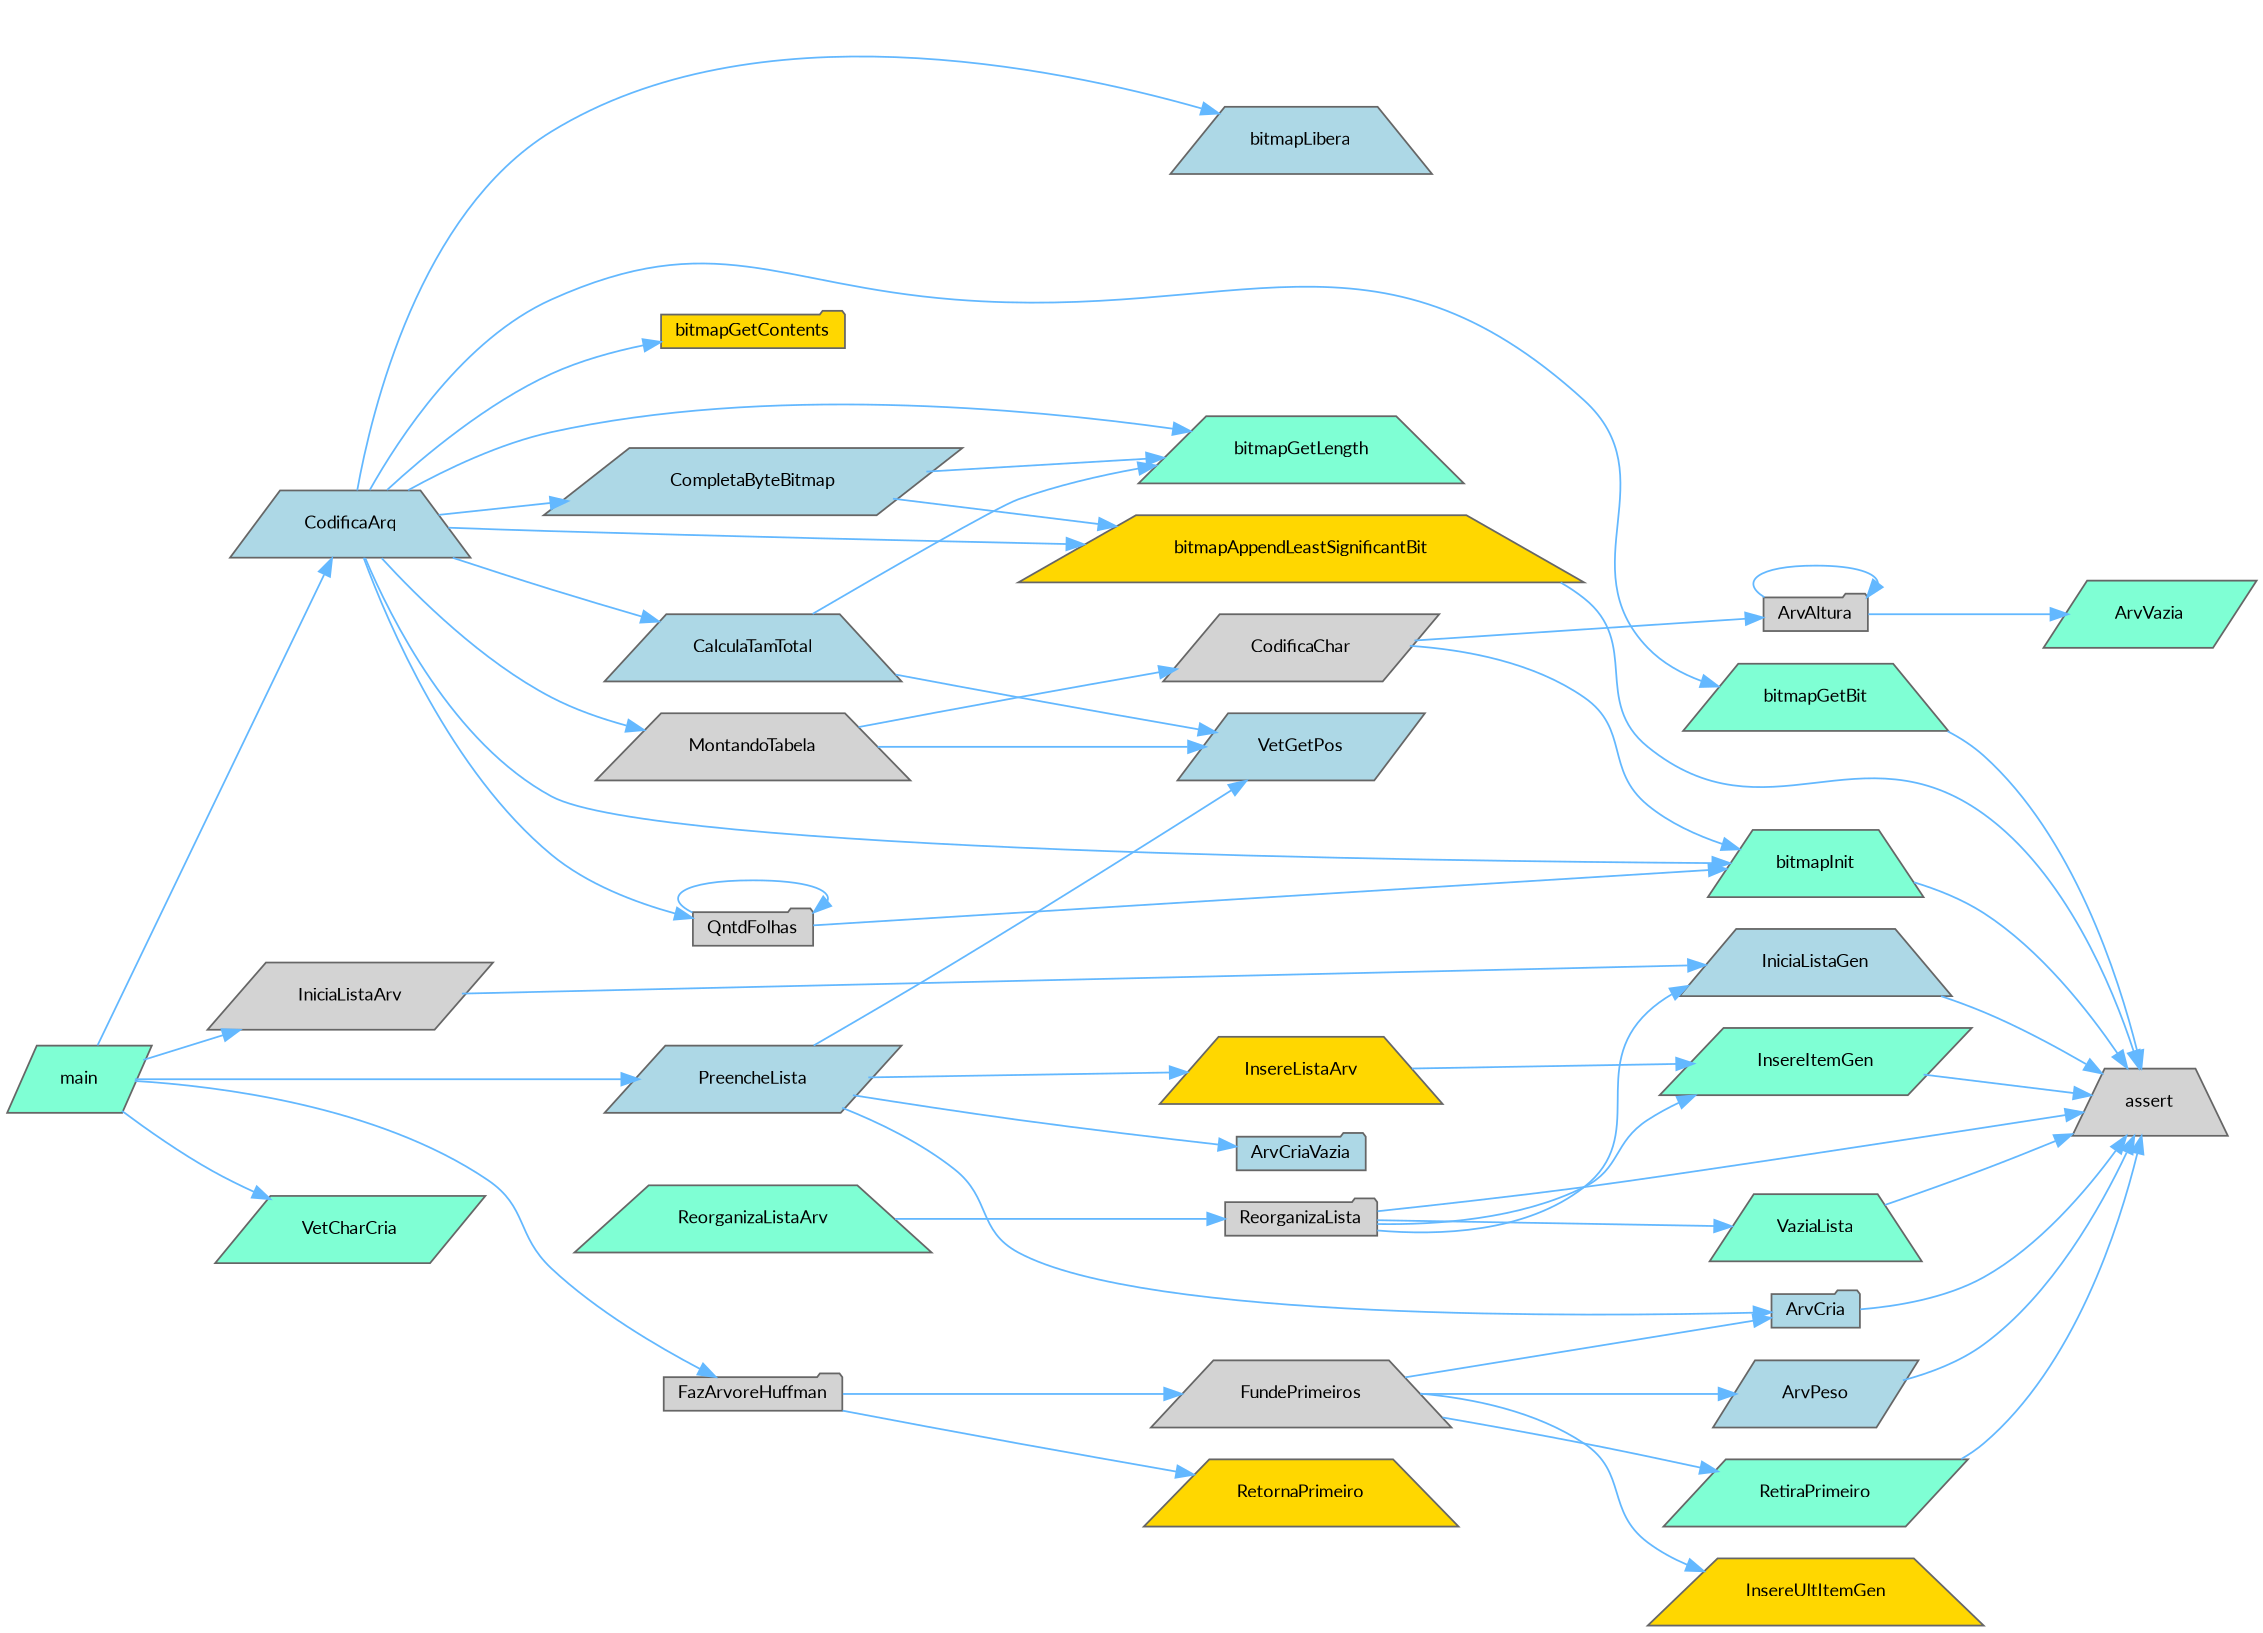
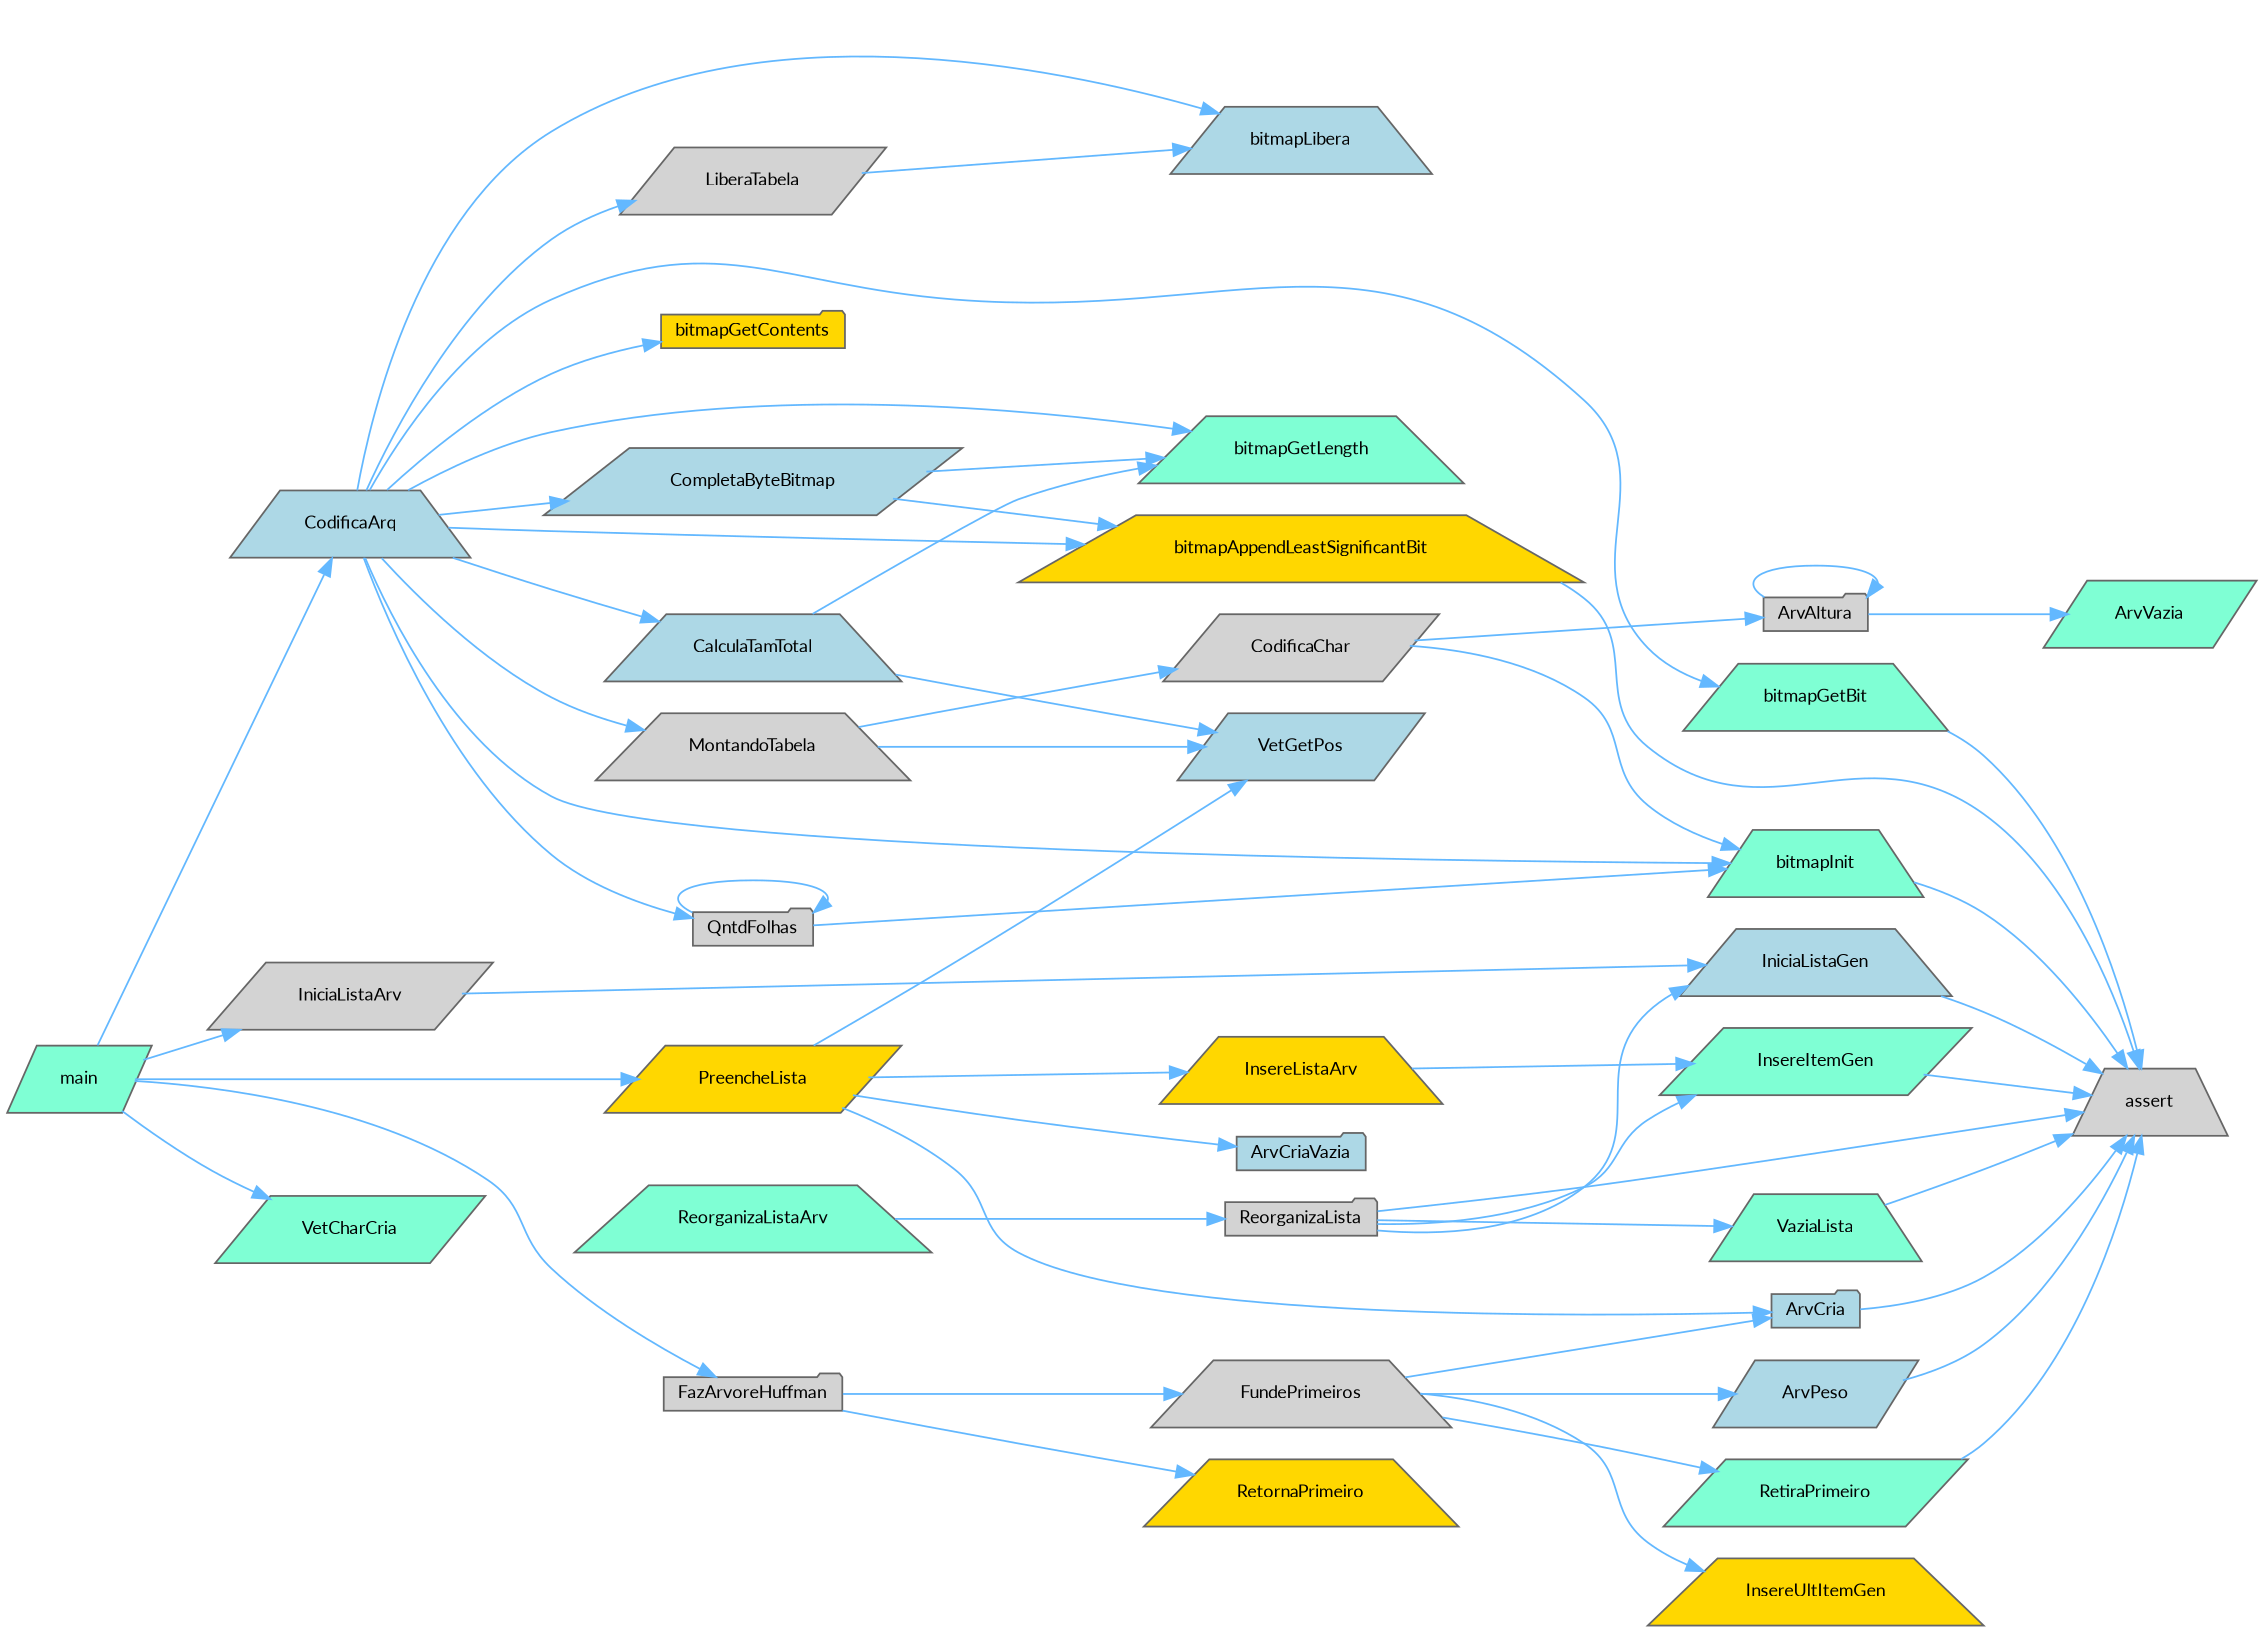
node "LiberaTabela": added
node "PreencheLista": fillcolor lightblue -> gold
